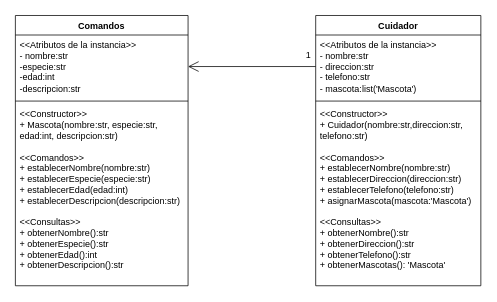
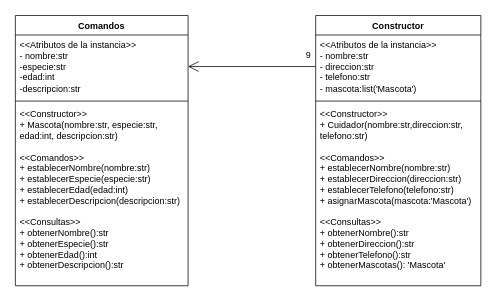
node "Cuidador": label "Cuidador" -> "Constructor"
node "1": label "1" -> "9"
